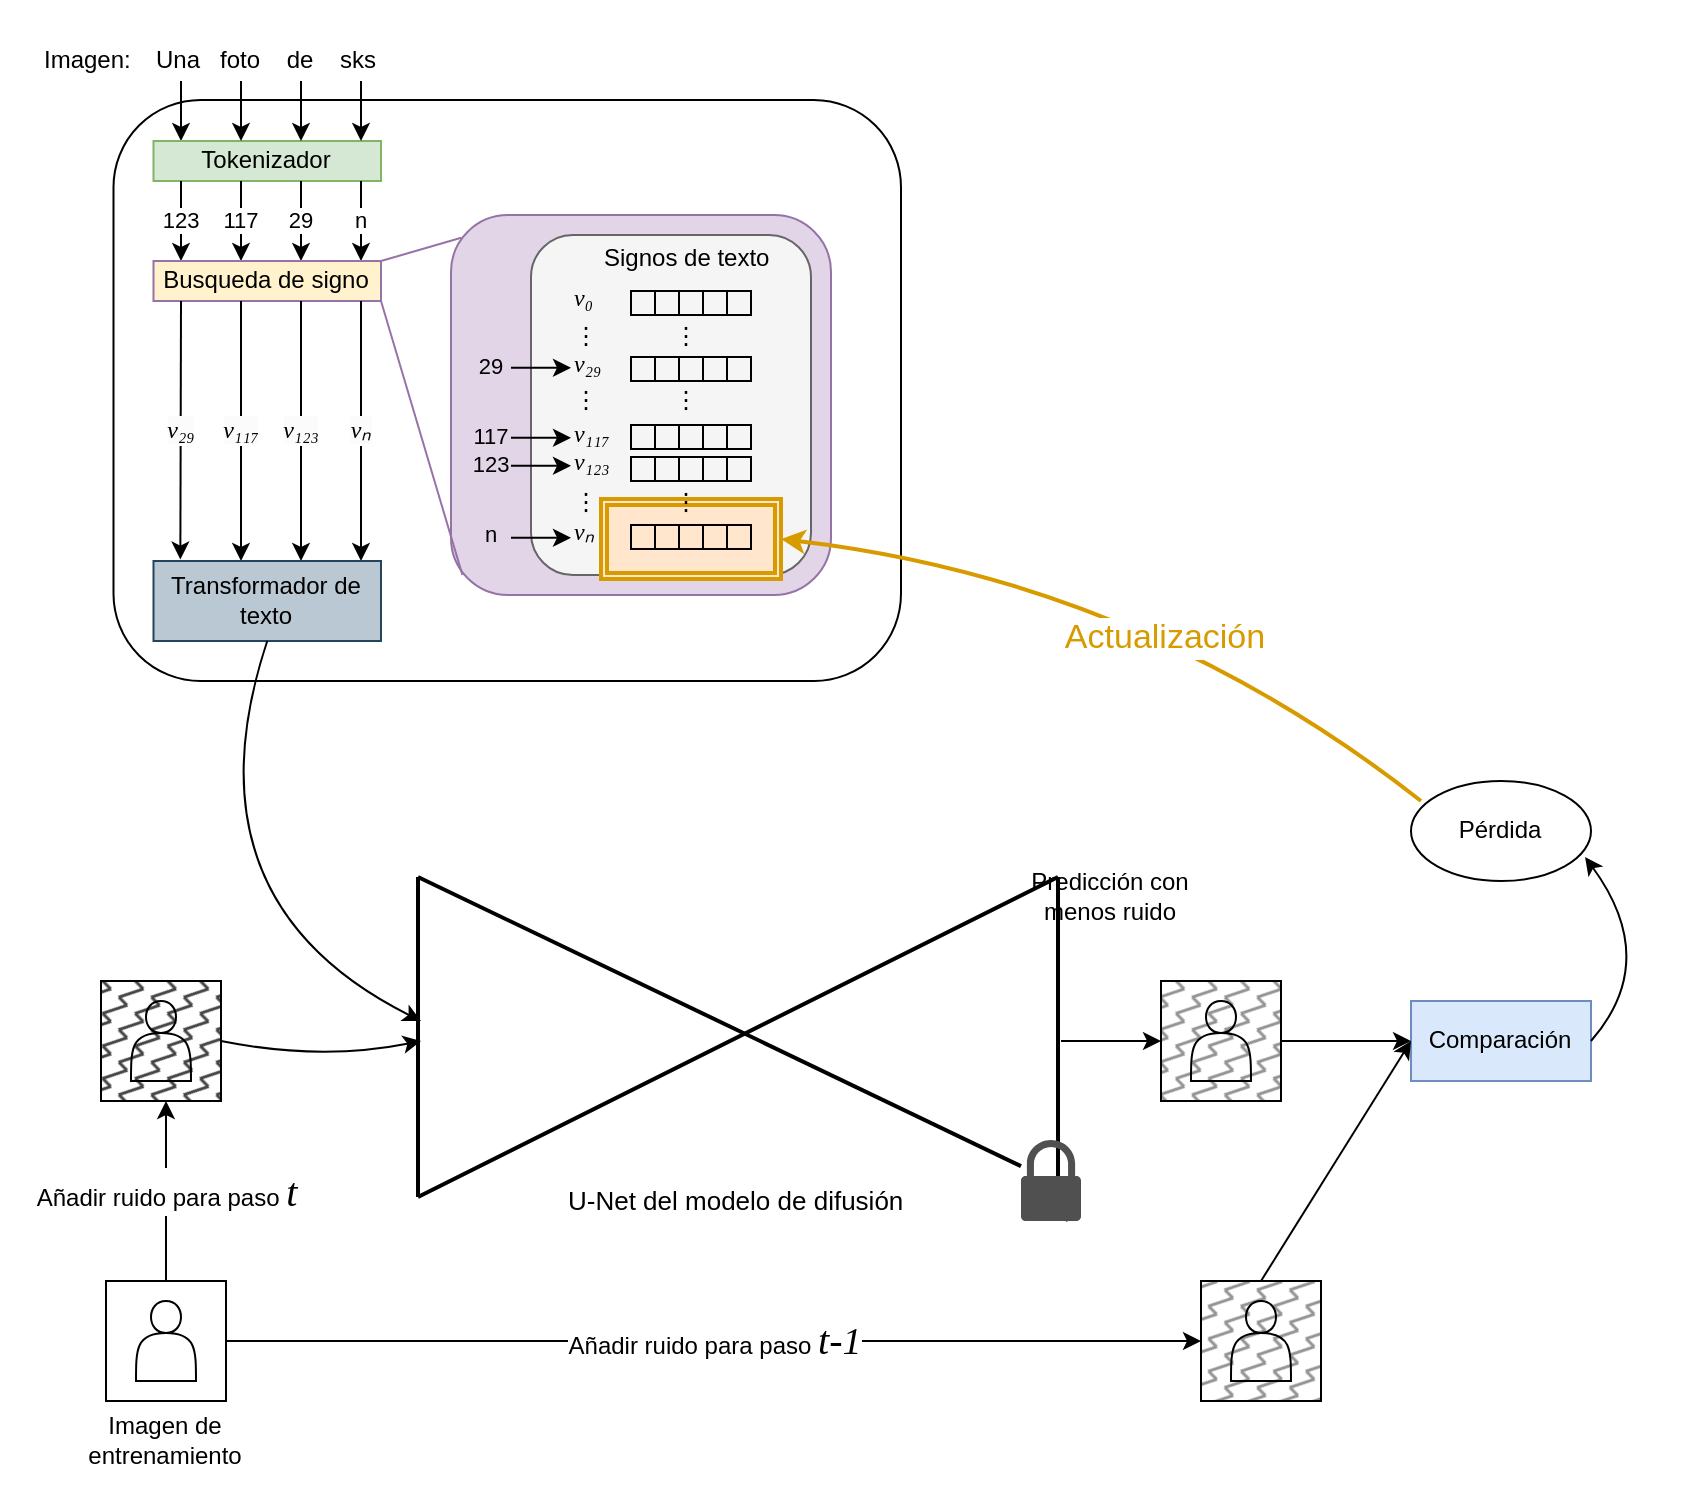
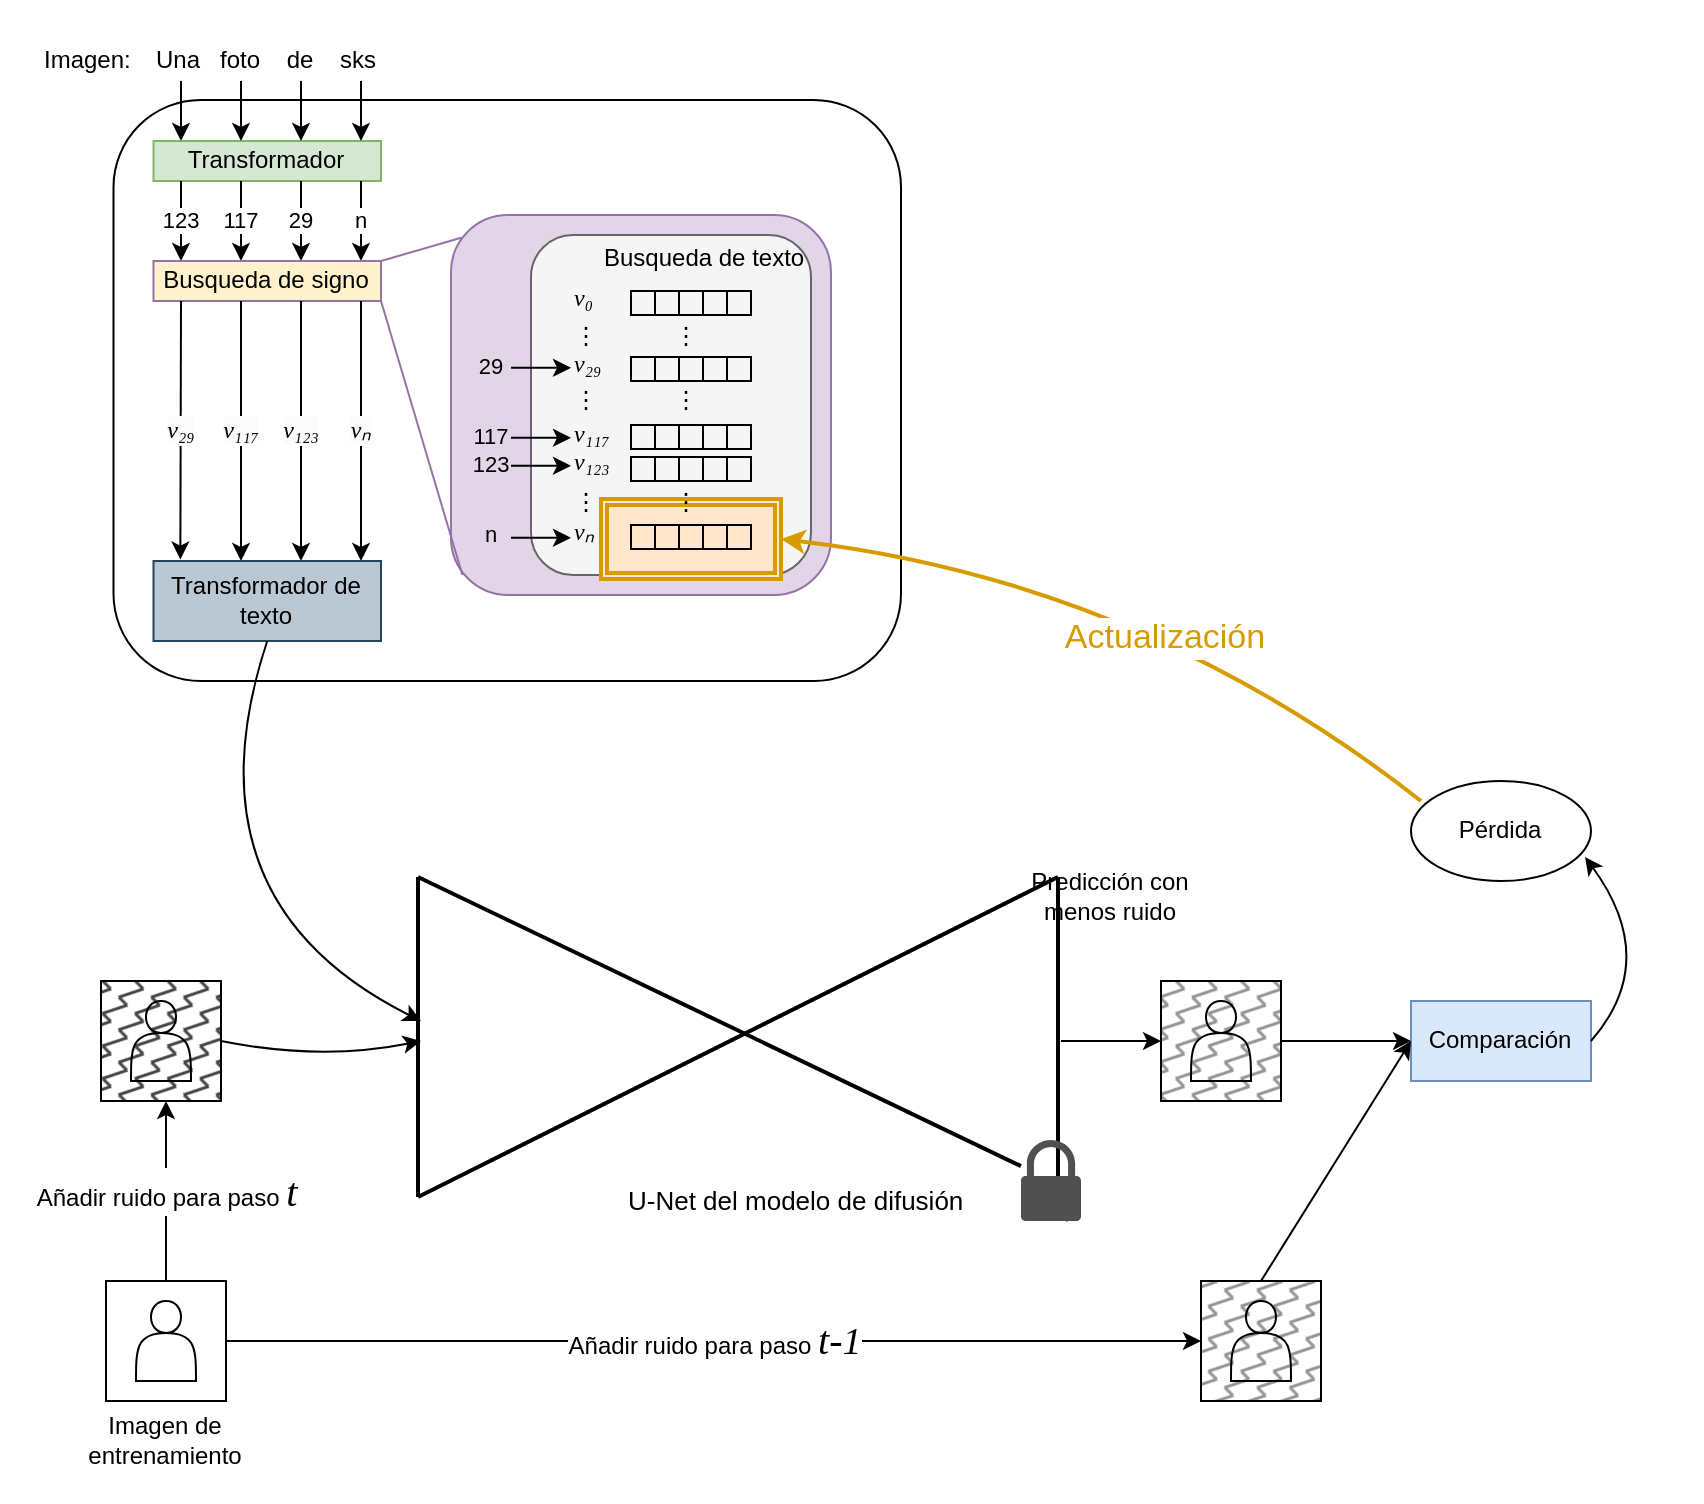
node "Tokenizador": label "Tokenizador" -> "Transformador"
node "Signos de texto": label "Signos de texto" -> "Busqueda de texto"
node "U-Net del modelo de difusión": moved (739, 1201) -> (799, 1201)
